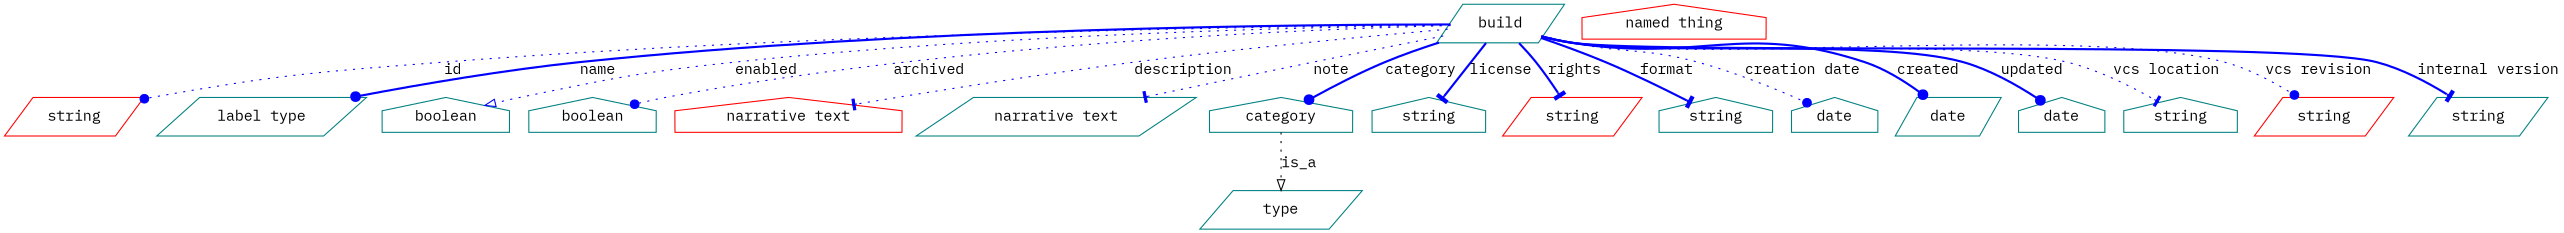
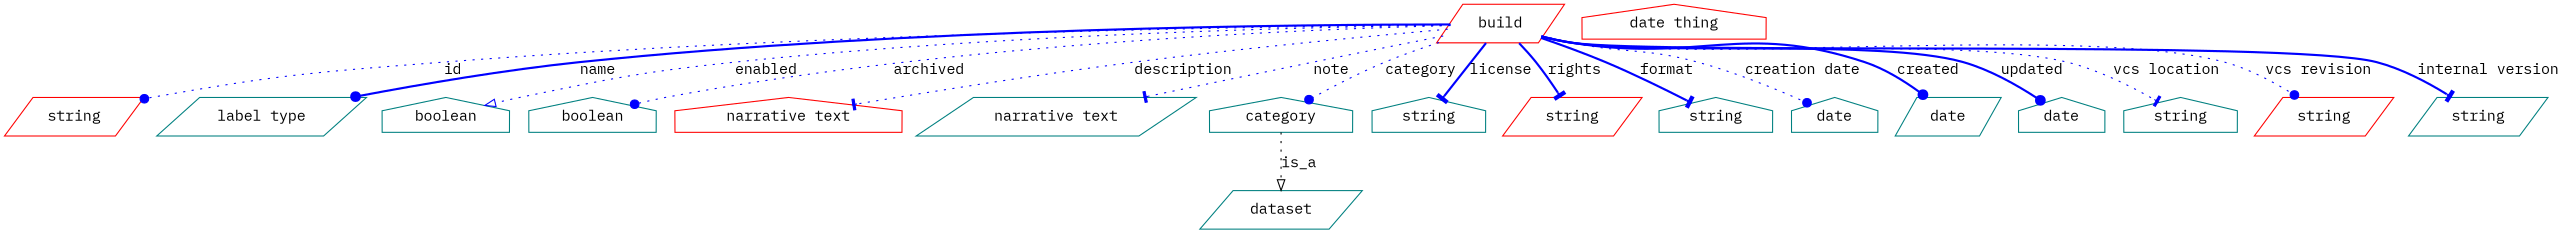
node "build": color teal -> red
node "named thing": label "named thing" -> "date thing"
edge "build" -> "category": style bold -> dotted
node "type": label "type" -> "dataset"
